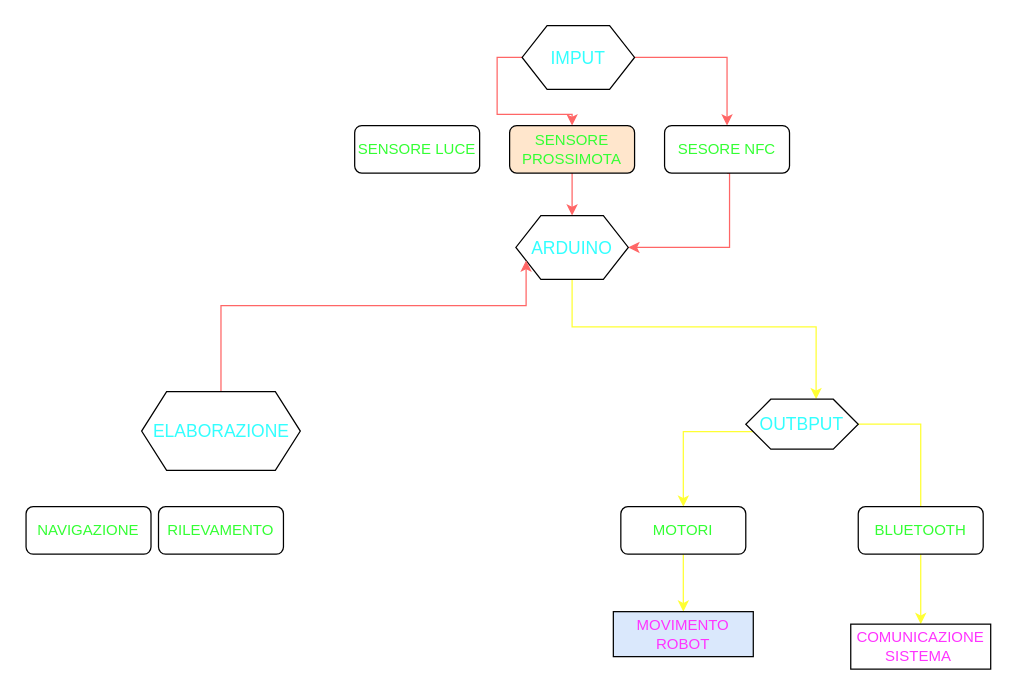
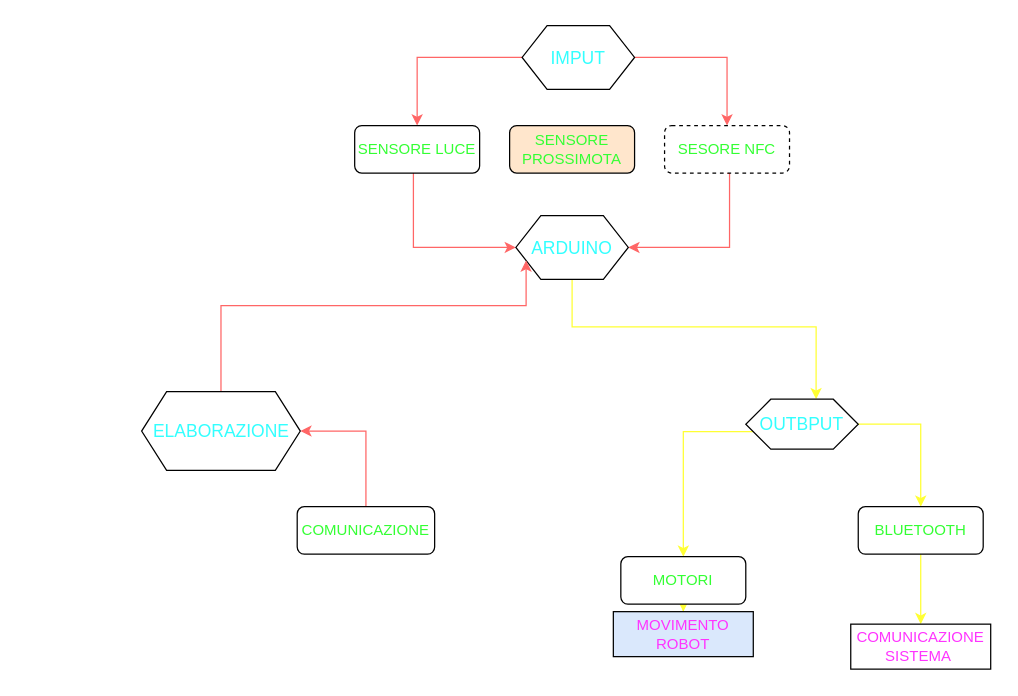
edge "IMPUT" -> "SENSORE PROSSIMOTA": now "IMPUT" -> "SENSORE LUCE"
node "SESORE NFC": style solid -> dashed
edge "SENSORE PROSSIMOTA" -> "ARDUINO": removed
edge "SENSORE LUCE" -> "ARDUINO": added
edge "COMUNICAZIONE" -> "ELABORAZIONE": added
edge "OUTBPUT" -- "BLUETOOTH": arrowhead none -> classic
node "NAVIGAZIONE": removed
node "RILEVAMENTO": removed
node "COMUNICAZIONE": added
node "MOTORI": moved (683, 531) -> (683, 581)
